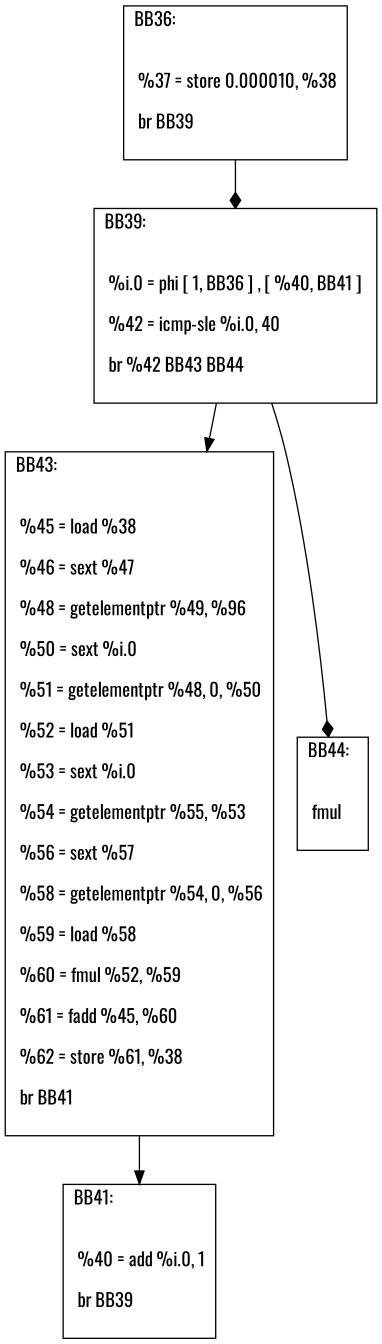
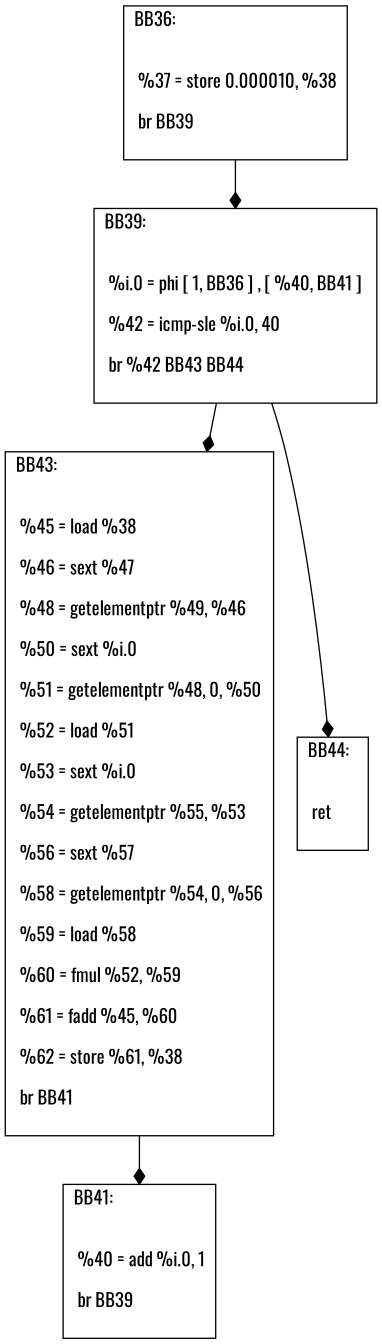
edge "BB39:" -> "BB43:": arrowhead normal -> diamond
node "BB43:": text "%48 = getelementptr %49, %96" -> "%48 = getelementptr %49, %46"
node "BB44:": text "fmul" -> "ret"
edge "BB43:" -> "BB41:": arrowhead normal -> diamond
